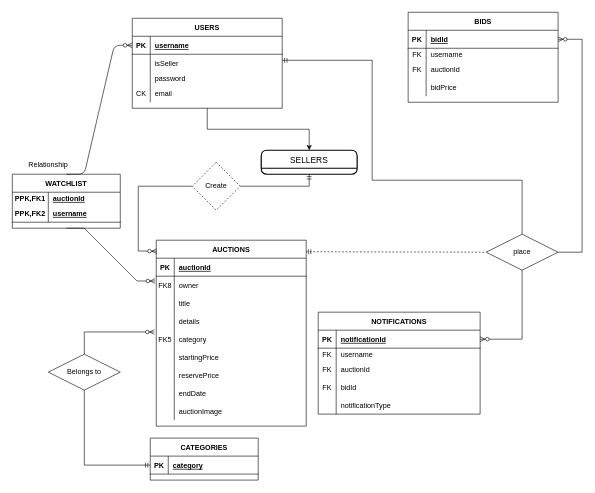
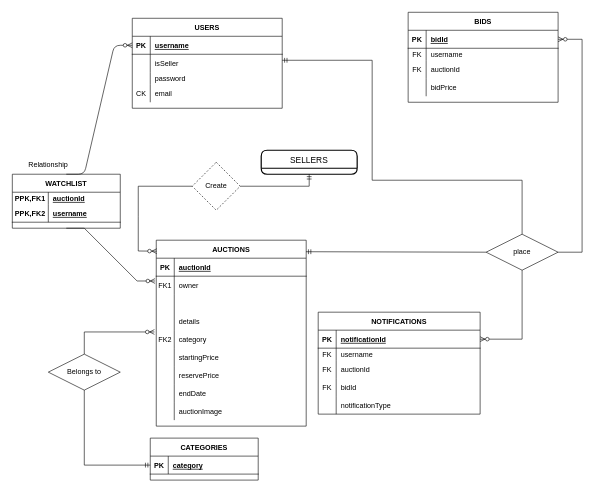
edge "USERS" -> "SELLERS": removed
edge "place" -> "AUCTIONS": style dashed -> solid
node "FK8": label "FK8" -> "FK1"
node "title": removed
node "FK5": label "FK5" -> "FK2"
